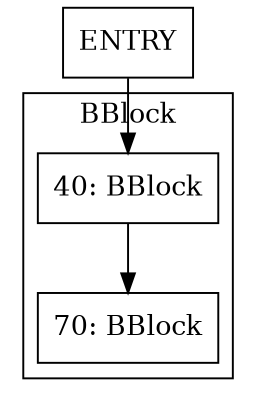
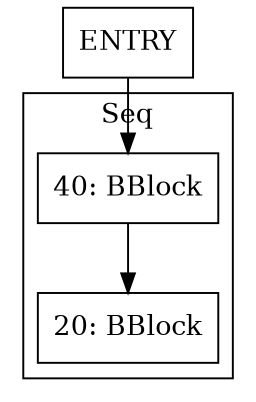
cluster "BBlock": label "BBlock" -> "Seq"
node "70: BBlock": label "70: BBlock" -> "20: BBlock"
